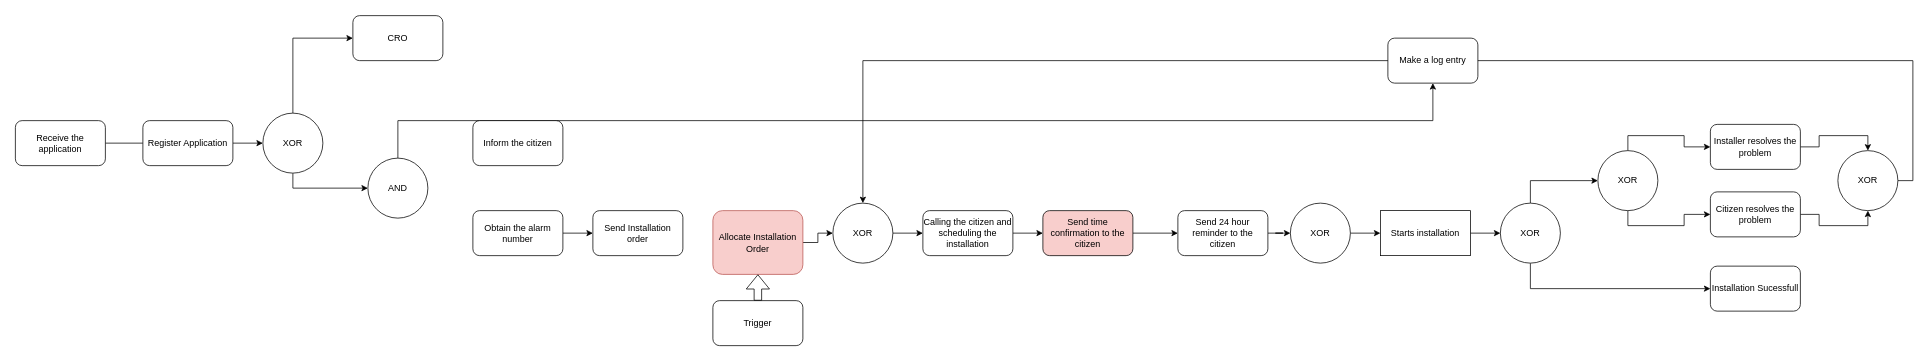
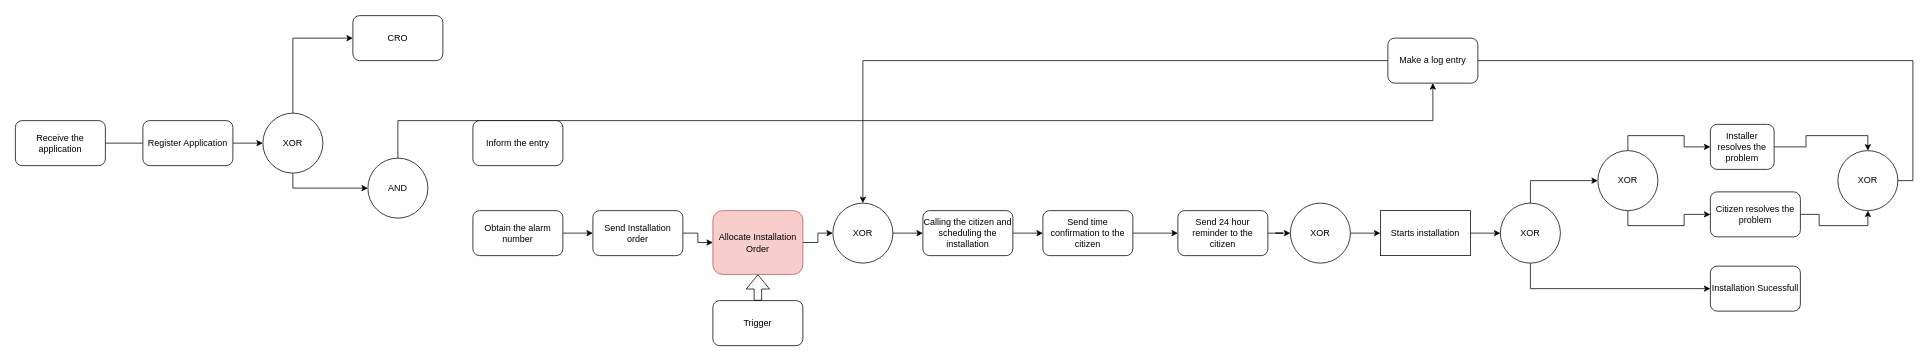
node "Inform the citizen": label "Inform the citizen" -> "Inform the entry"
node "Installer resolves the problem": size 90x45 -> 64x45
node "Send time confirmation to the citizen": fillcolor #f8cecc -> #ffffff
edge "Send Installation order" -> "Allocate Installation Order": added
